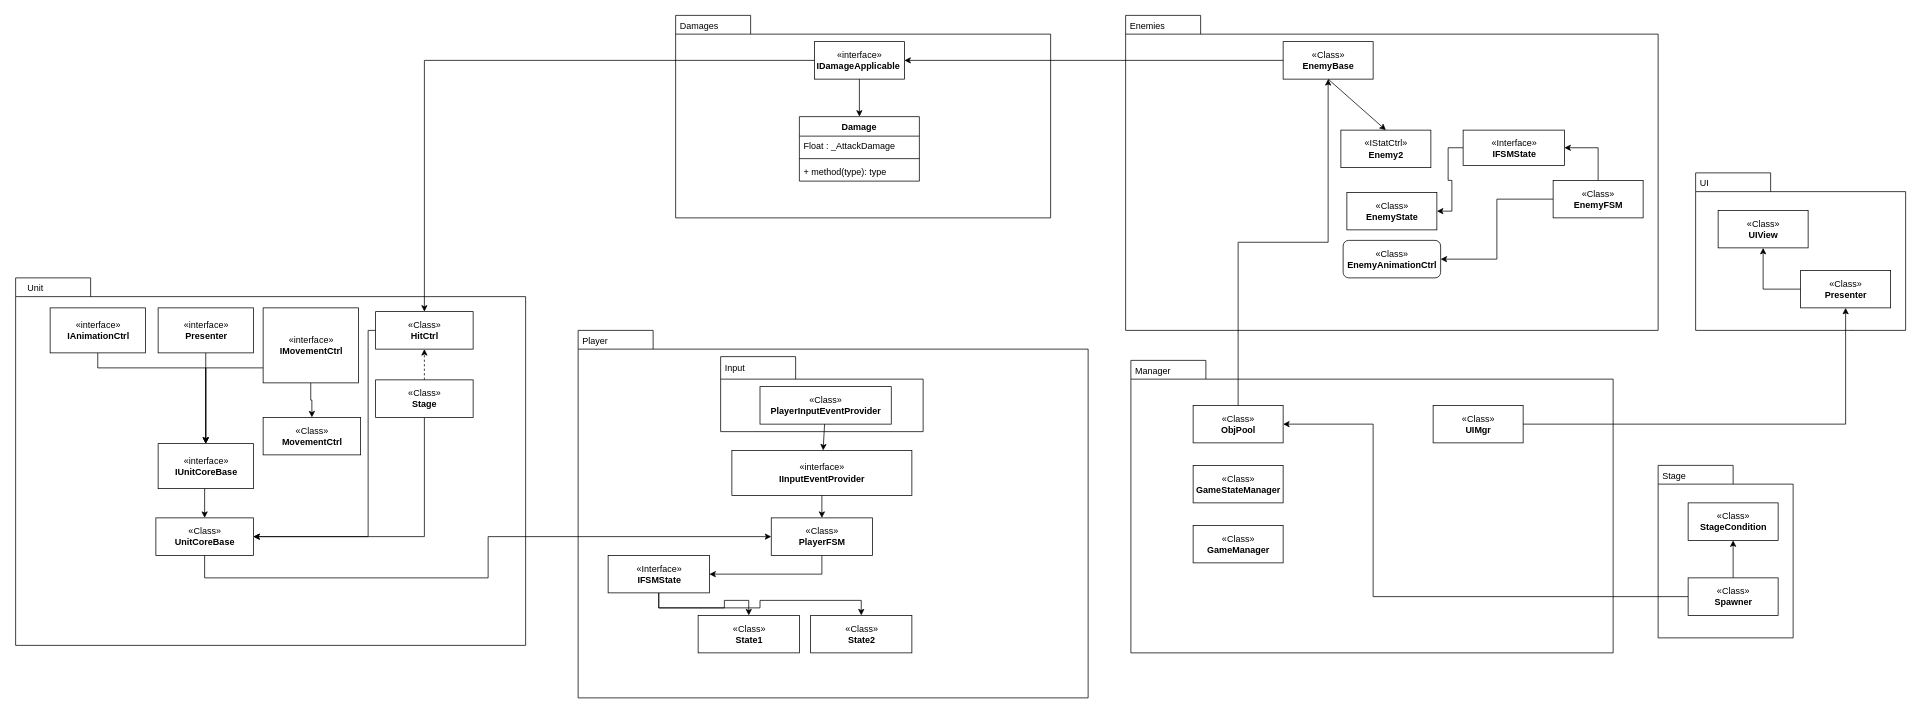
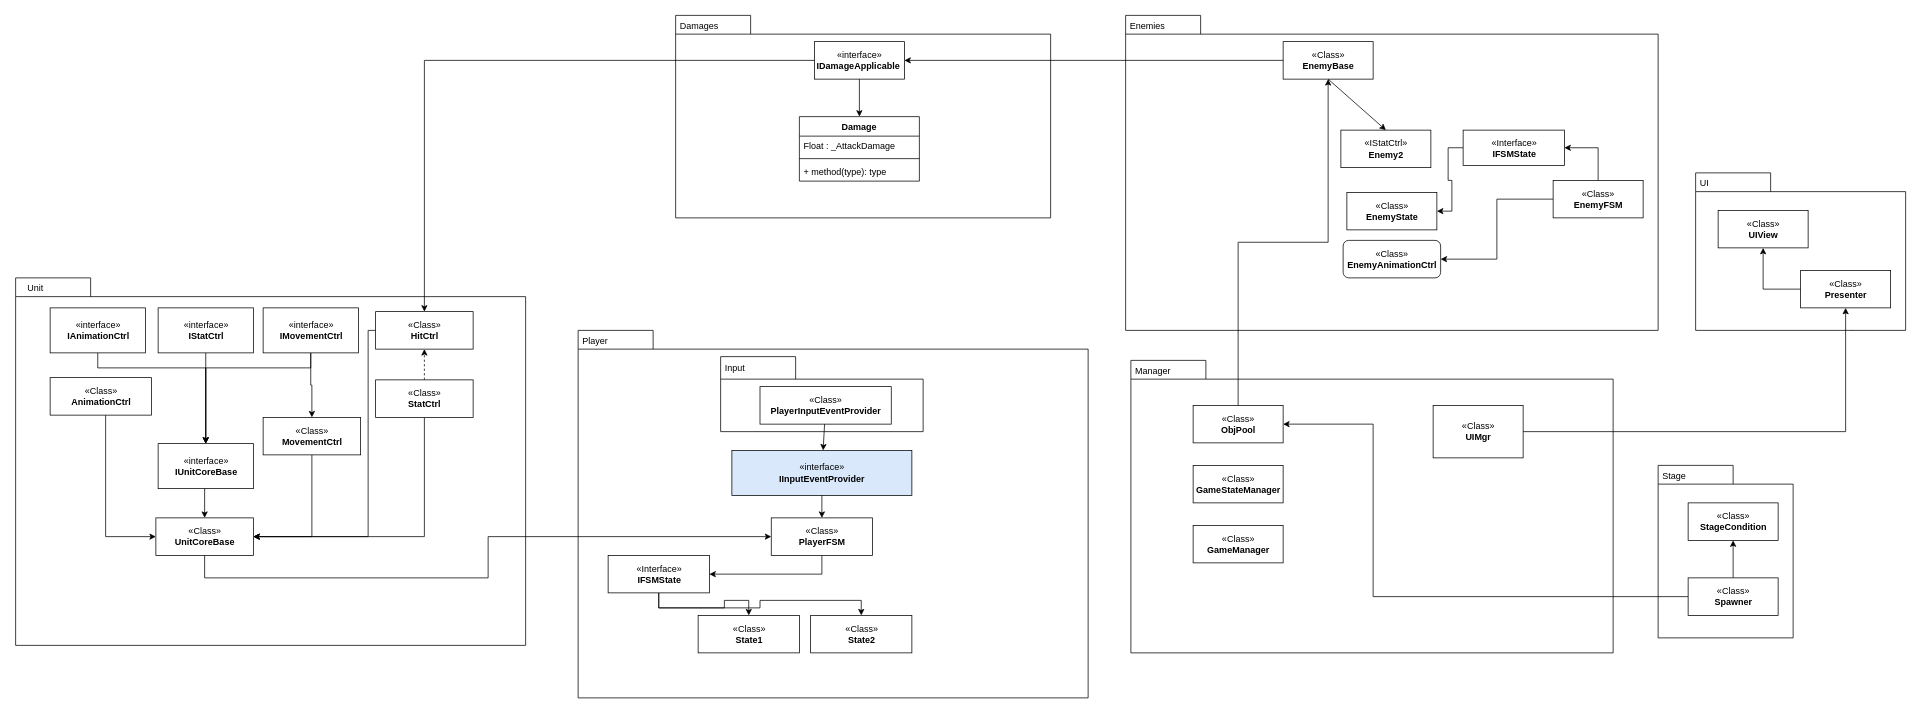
node "«interface» Presenter": label "«interface» Presenter" -> "«interface» IStatCtrl"
node "«interface» IMovementCtrl": size 95x75 -> 95x45
node "«Class» AnimationCtrl": added
node "«Class» Stage": label "«Class» Stage" -> "«Class» StatCtrl"
node "«Class» UIMgr": size 90x38 -> 90x53
node "«interface» IInputEventProvider": fillcolor #ffffff -> #dae8fc
edge "«Class» MovementCtrl" -> "«Class» UnitCoreBase": added
edge "«Class» AnimationCtrl" -> "«Class» UnitCoreBase": added
